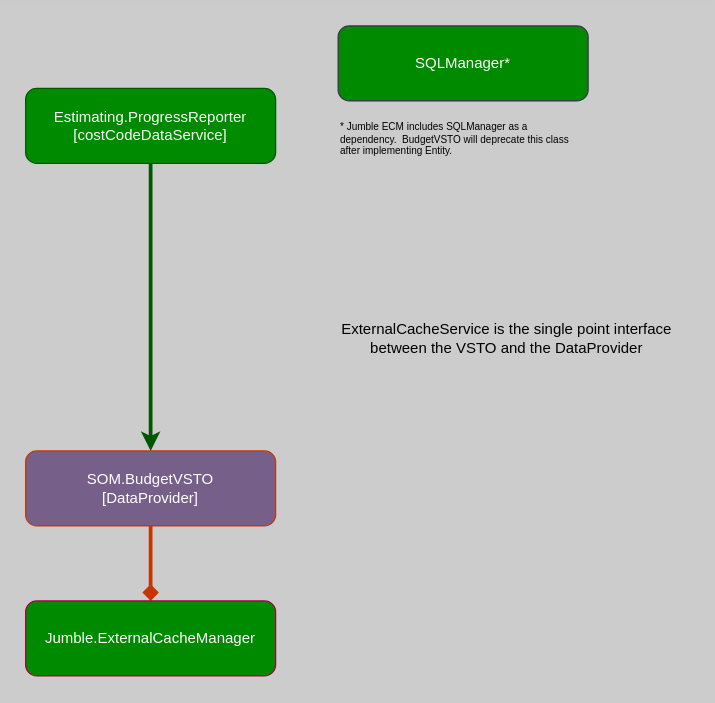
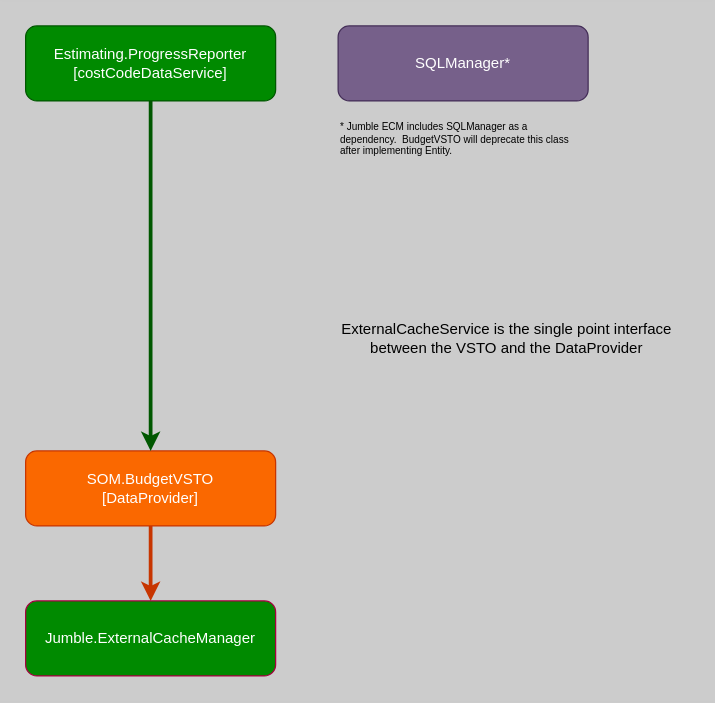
node "SQLManager*": fillcolor #008a00 -> #76608a
node "Estimating.ProgressReporter [costCodeDataService]": moved (151, 126) -> (151, 63)
node "SOM.BudgetVSTO [DataProvider]": fillcolor #76608a -> #fa6800
edge "SOM.BudgetVSTO [DataProvider]" -> "Jumble.ExternalCacheManager": arrowhead diamond -> classic
